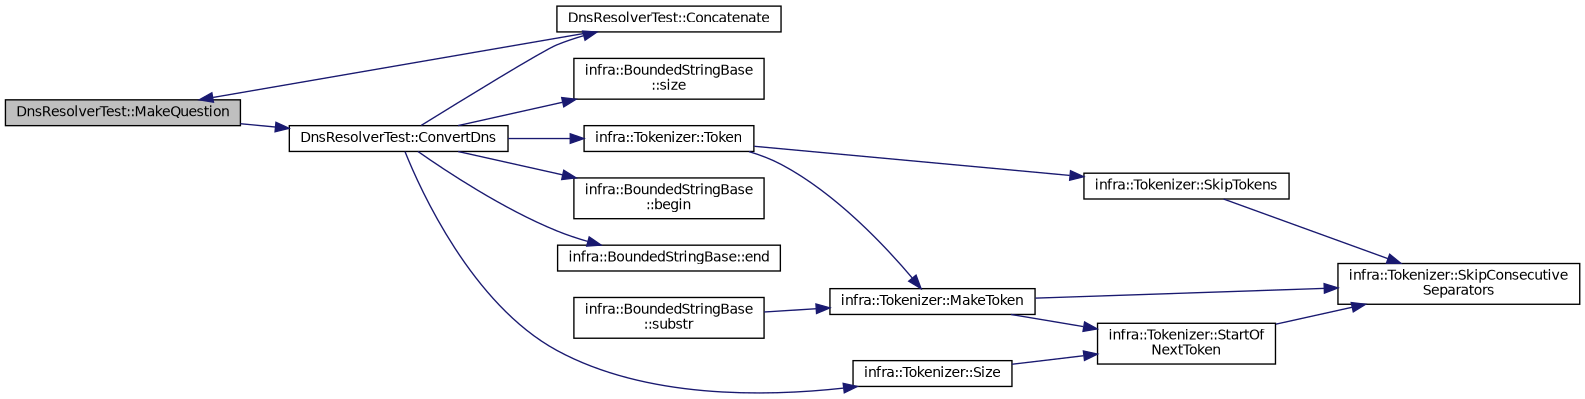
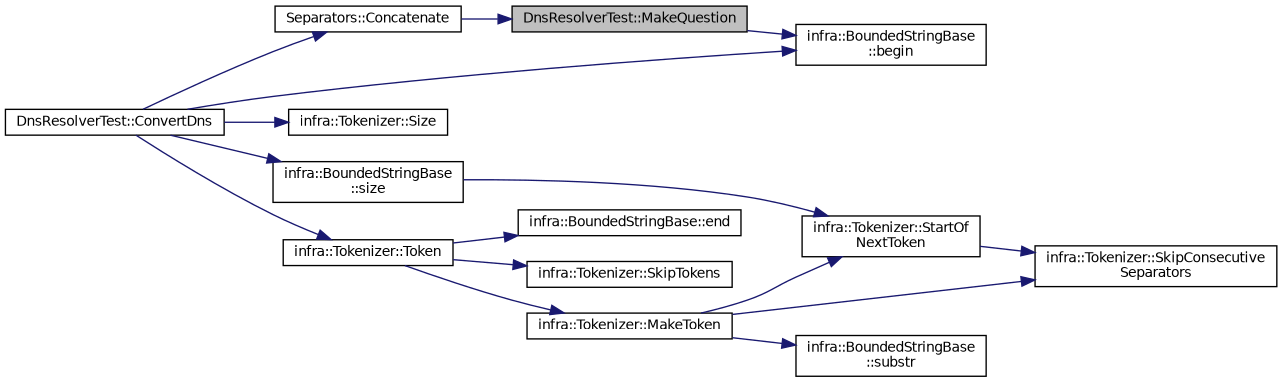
node "DnsResolverTest::Concatenate": label "DnsResolverTest::Concatenate" -> "Separators::Concatenate"
edge "DnsResolverTest::MakeQuestion" -> "DnsResolverTest::ConvertDns": now "DnsResolverTest::MakeQuestion" -> "infra::BoundedStringBase ::begin"
edge "DnsResolverTest::ConvertDns" -> "infra::BoundedStringBase::end": now "infra::Tokenizer::Token" -> "infra::BoundedStringBase::end"
edge "infra::Tokenizer::SkipTokens" -> "infra::Tokenizer::SkipConsecutive Separators": removed
edge "infra::BoundedStringBase ::substr" -> "infra::Tokenizer::MakeToken": reversed
edge "infra::Tokenizer::Size" -> "infra::Tokenizer::StartOf NextToken": now "infra::BoundedStringBase ::size" -> "infra::Tokenizer::StartOf NextToken"
